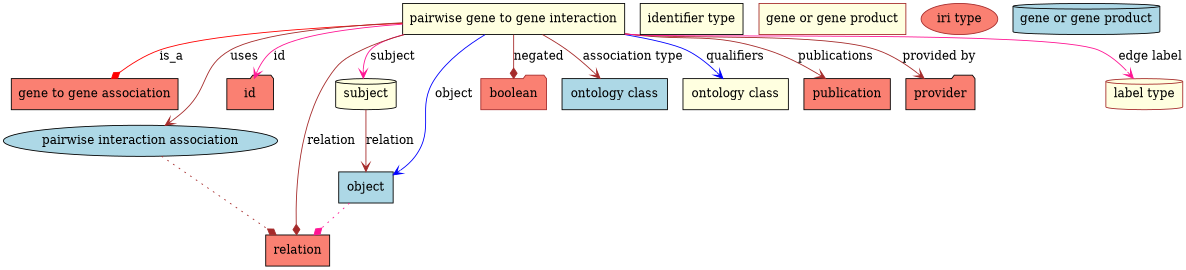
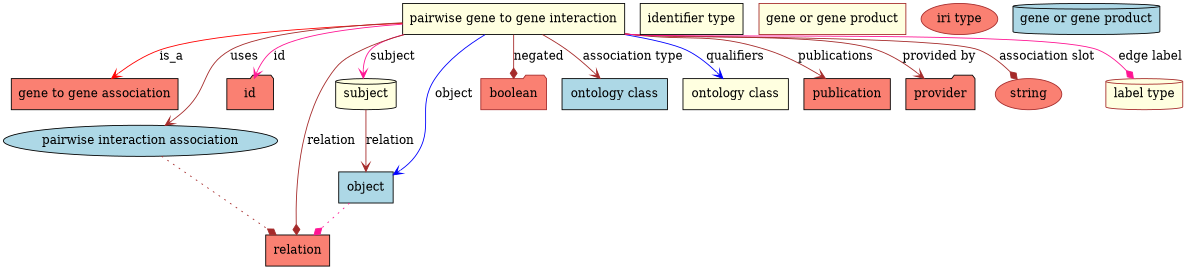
edge "pairwise gene to gene interaction" -> "gene to gene association": arrowhead diamond -> vee
edge "pairwise gene to gene interaction" -> "label type": arrowhead vee -> diamond
node "string": added
